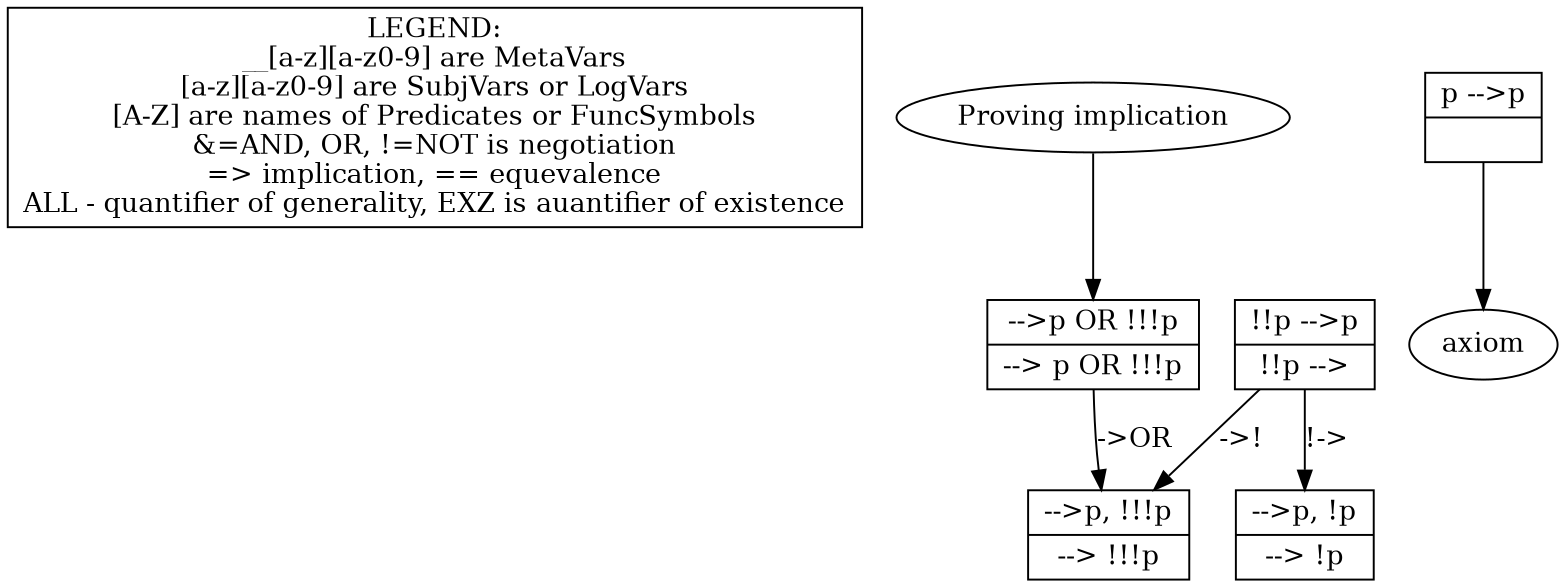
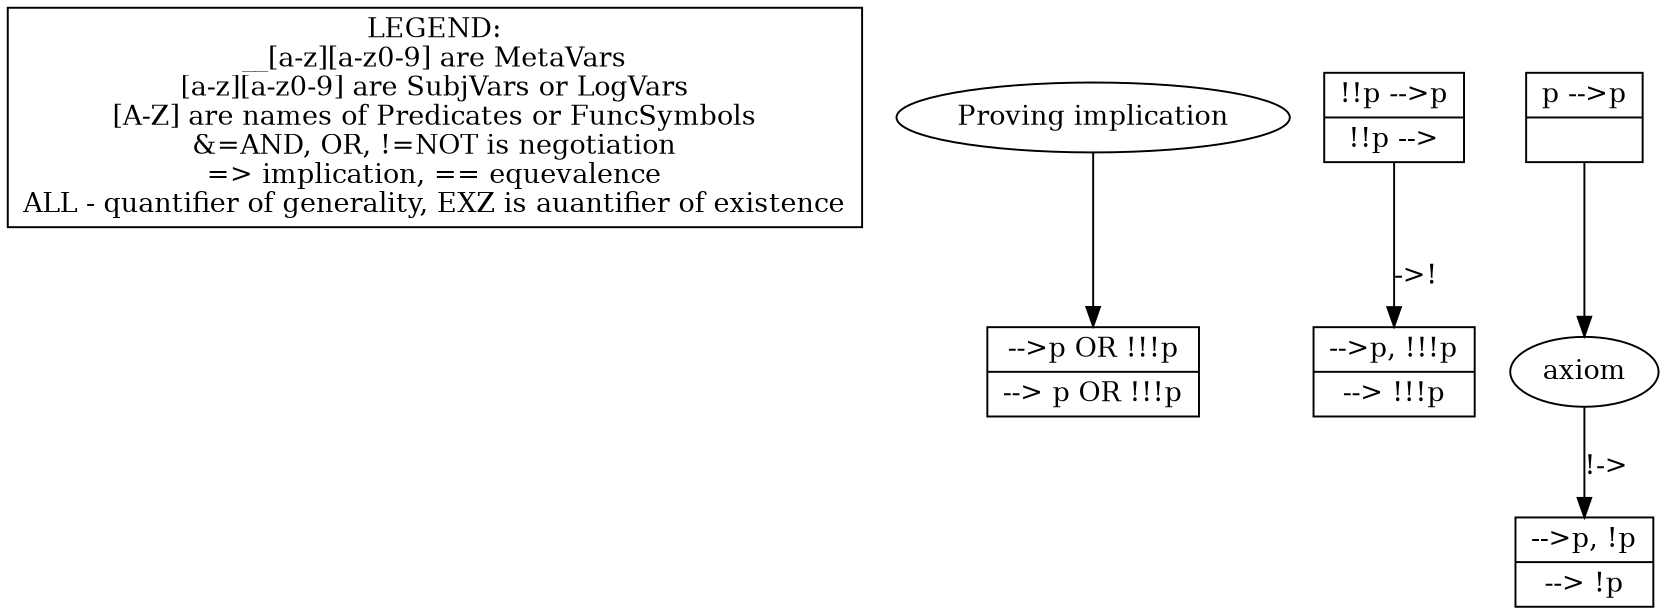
edge "-->p OR !!!p" -> "-->p, !!!p": removed, label "->OR"
edge "!!p -->p" -> "-->p, !p": now "axiom" -> "-->p, !p"
